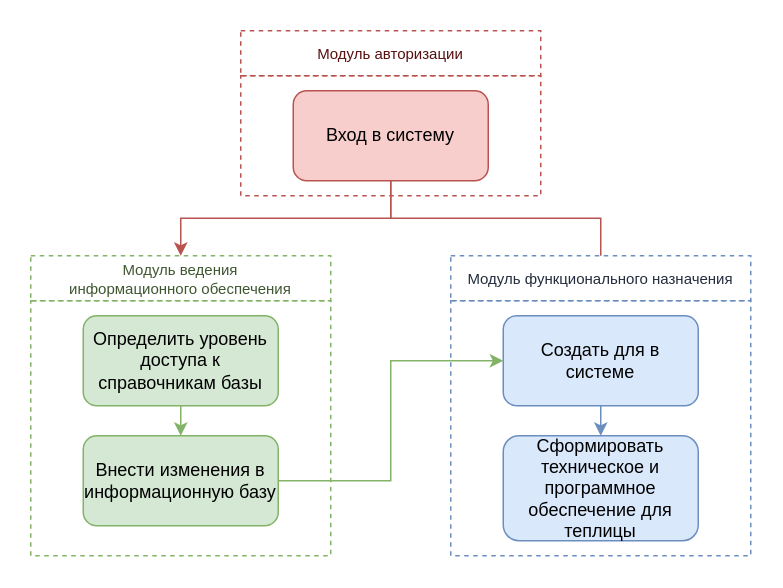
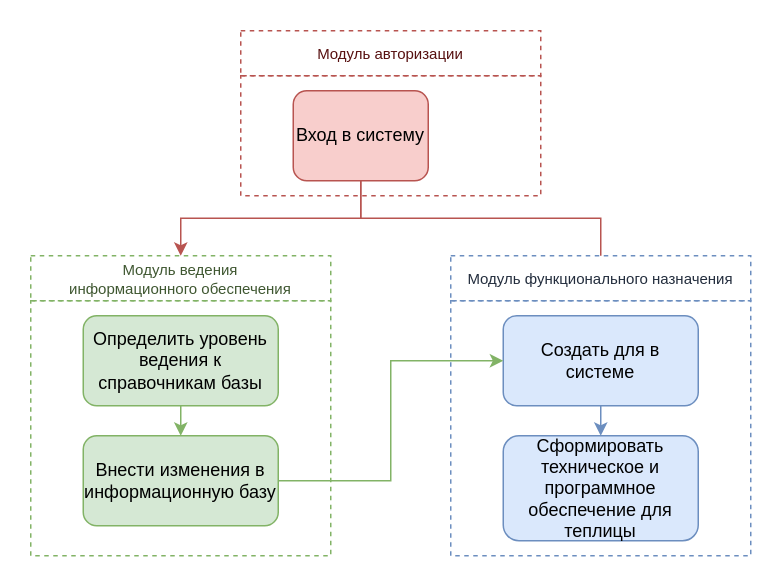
node "Вход в систему": size 195x90 -> 135x90
node "Определить уровень доступа к справочникам базы": label "Определить уровень доступа к справочникам базы" -> "Определить уровень ведения к справочникам базы"
